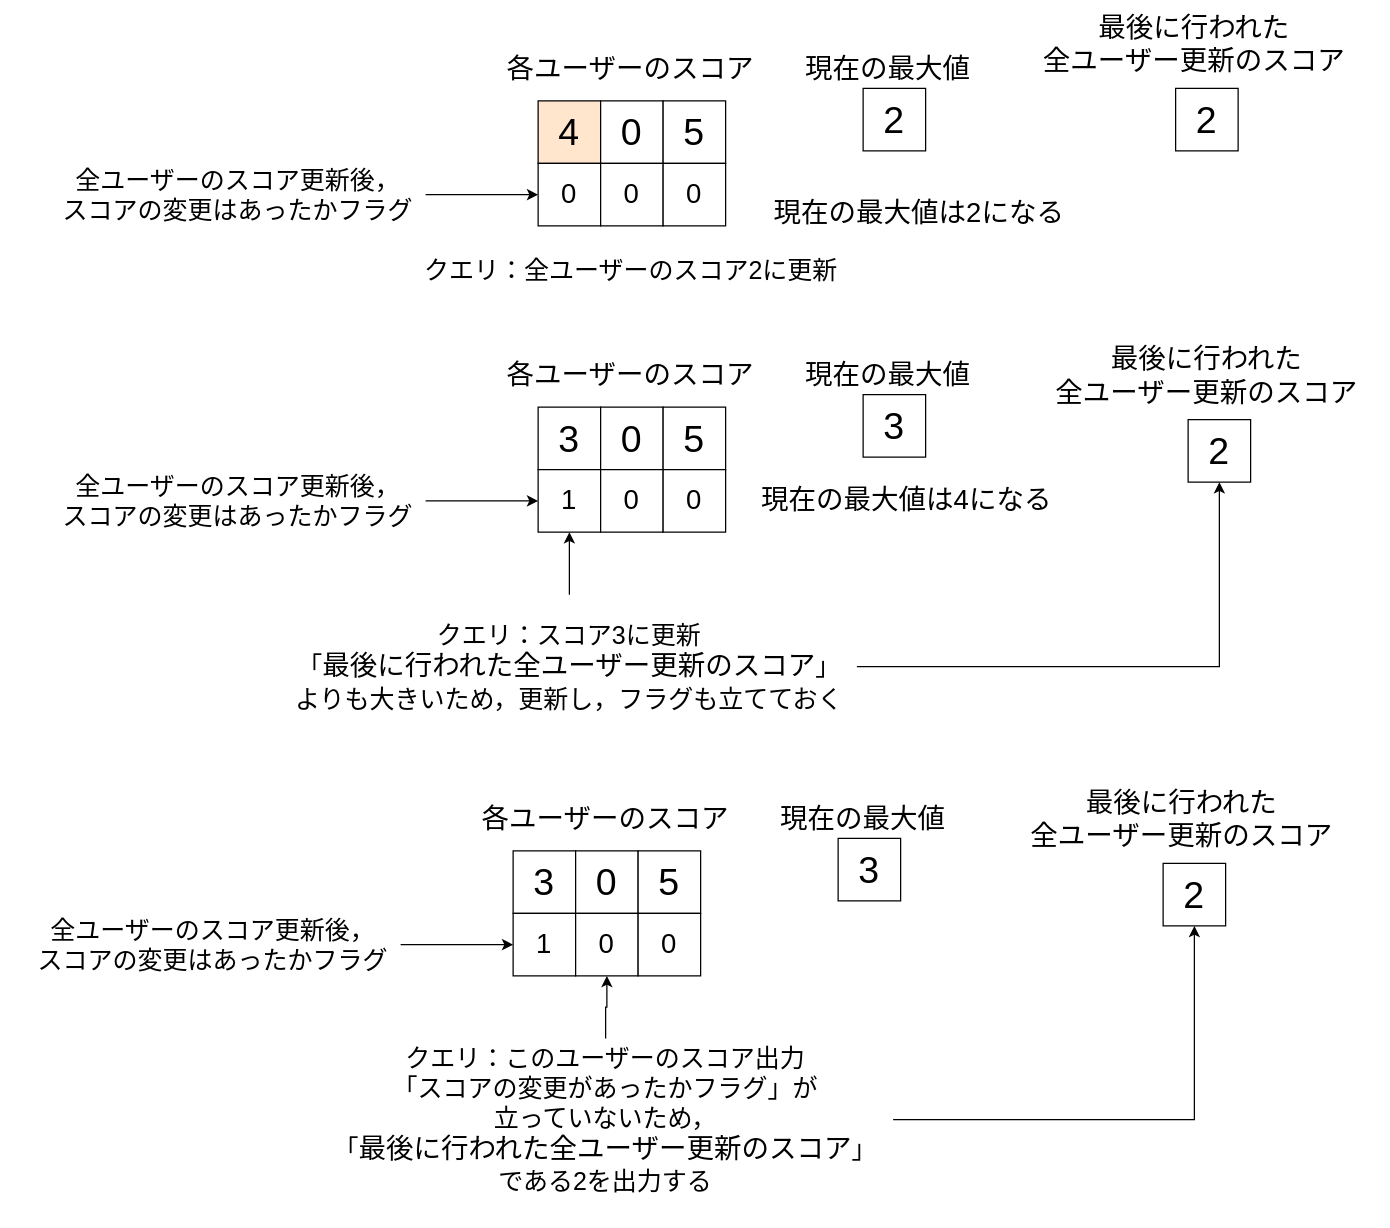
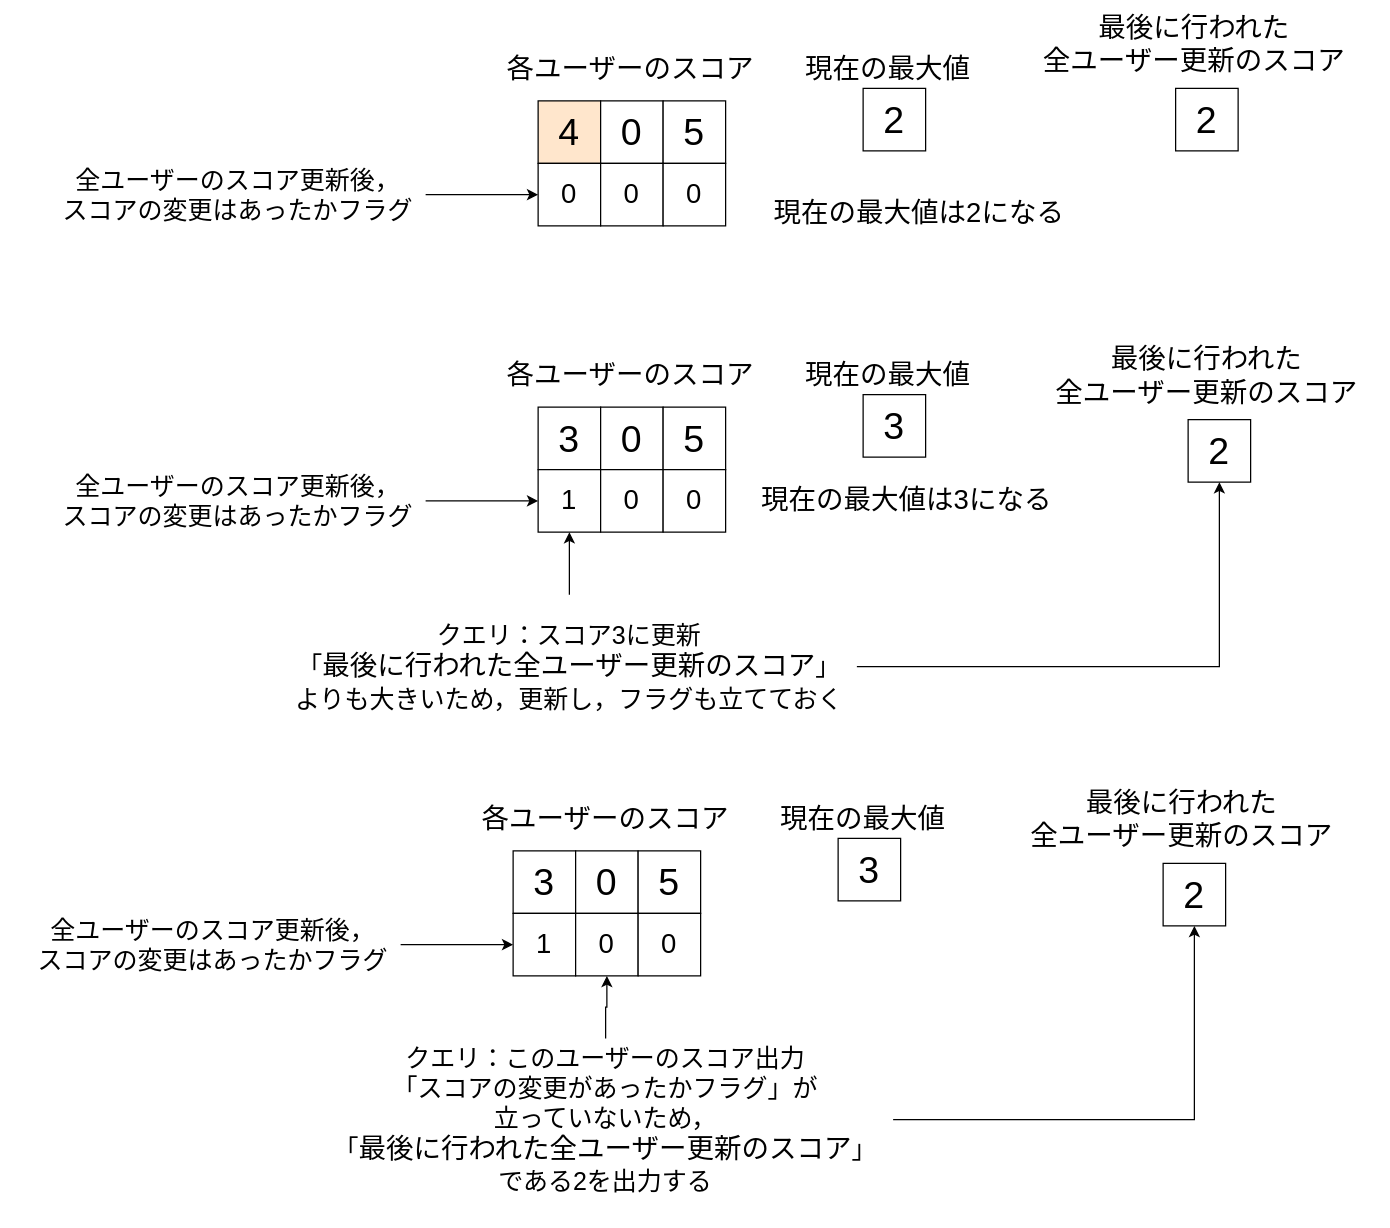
node "クエリ：全ユーザーのスコア2に更新": removed
node "現在の最大値は4になる": label "現在の最大値は4になる" -> "現在の最大値は3になる"
